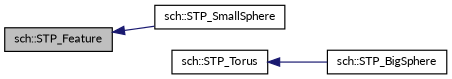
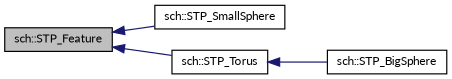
edge "sch::STP_Torus" -> "sch::STP_Feature": added
